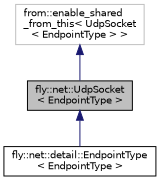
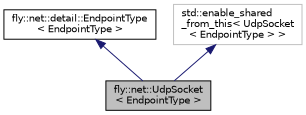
node "from::enable_shared _from_this< UdpSocket < EndpointType > >": label "from::enable_shared _from_this< UdpSocket < EndpointType > >" -> "std::enable_shared _from_this< UdpSocket < EndpointType > >"
edge "fly::net::detail::EndpointType < EndpointType >" -> "fly::net::UdpSocket < EndpointType >": reversed
